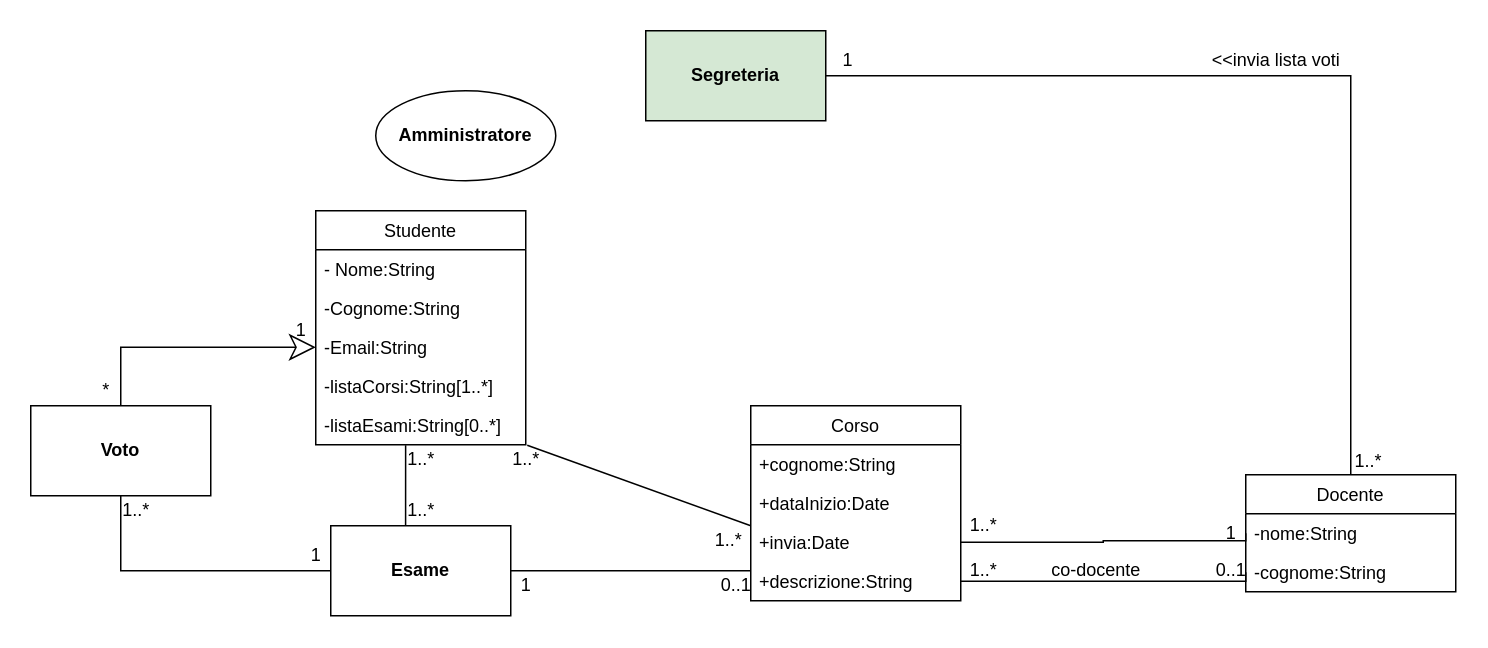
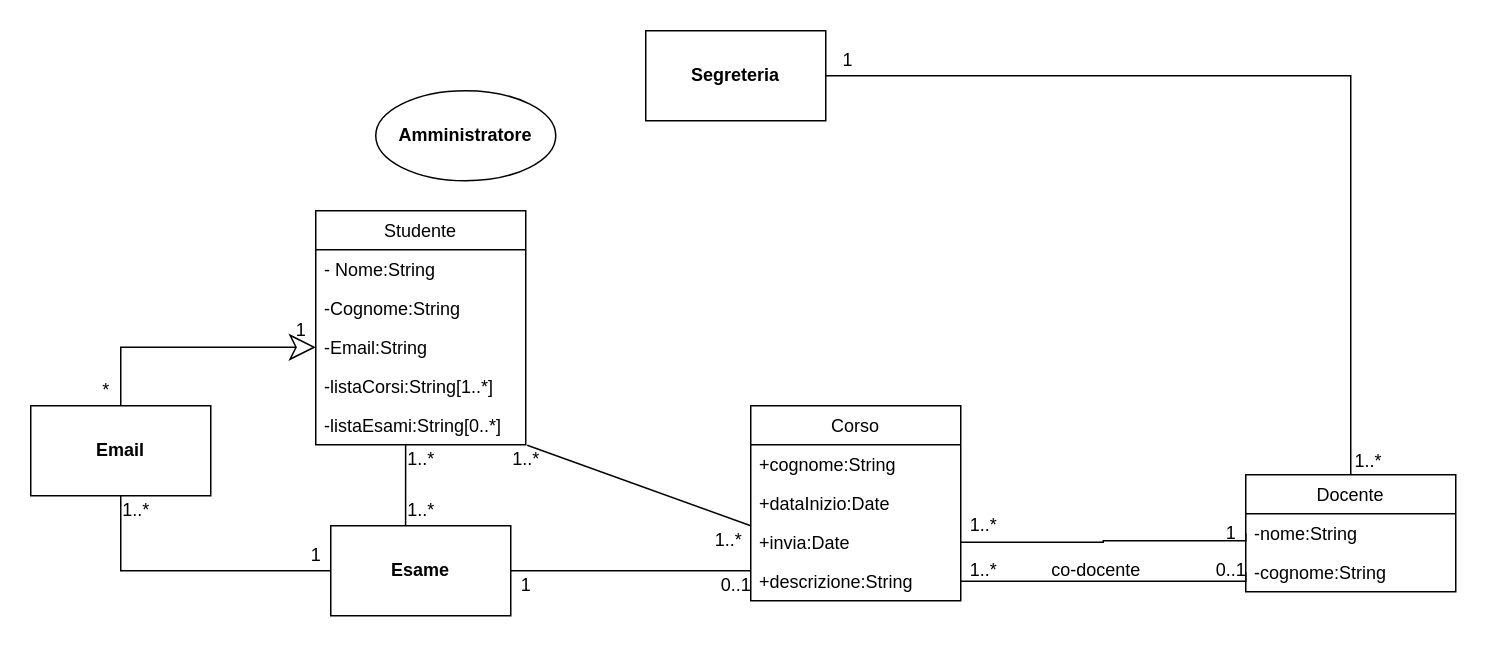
node "<<invia lista voti": removed
node "Segreteria": fillcolor #d5e8d4 -> #ffffff
node "Voto": label "Voto" -> "Email"
